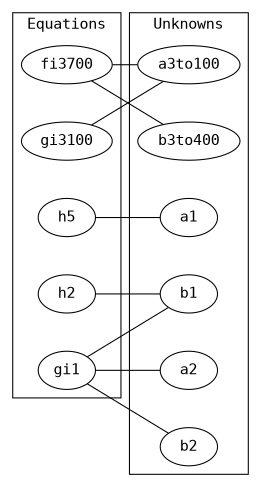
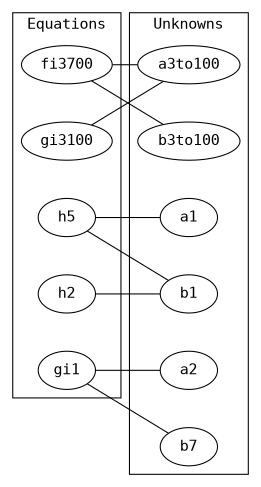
node "b3to400": label "b3to400" -> "b3to100"
edge "b1" -- "gi1": now "b1" -- "h5"
node "b2": label "b2" -> "b7"
